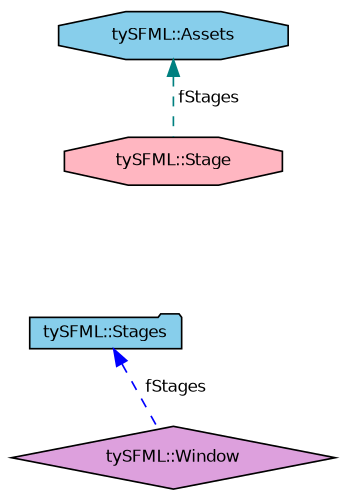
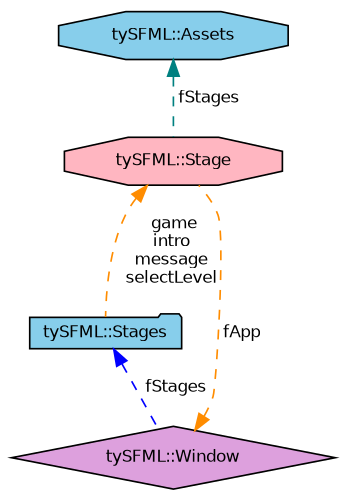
edge "tySFML::Stages" -> "tySFML::Stage": added, label "game intro message selectLevel"
edge "tySFML::Stage" -> "tySFML::Window": added, label "fApp"
